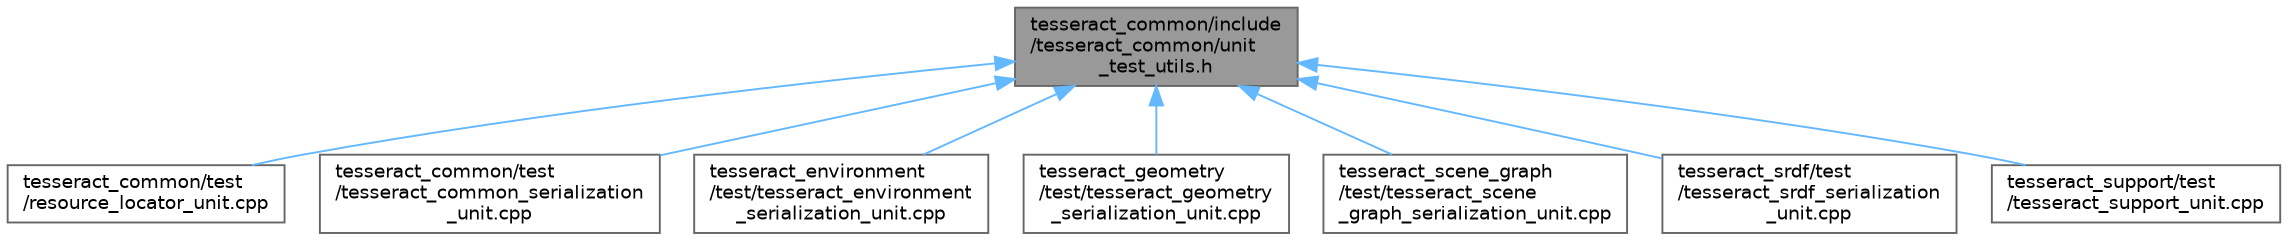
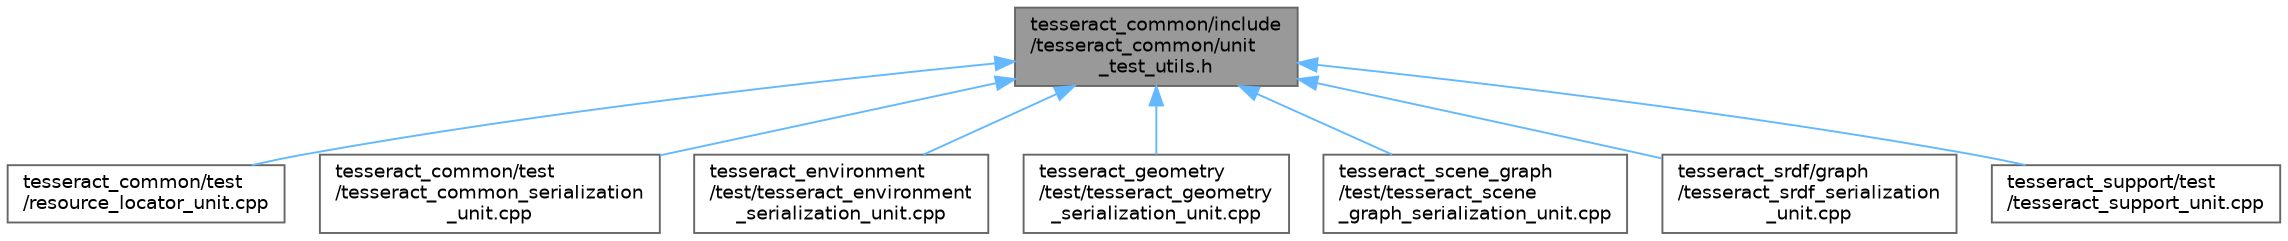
node "tesseract_srdf/test /tesseract_srdf_serialization _unit.cpp": label "tesseract_srdf/test /tesseract_srdf_serialization _unit.cpp" -> "tesseract_srdf/graph /tesseract_srdf_serialization _unit.cpp"
